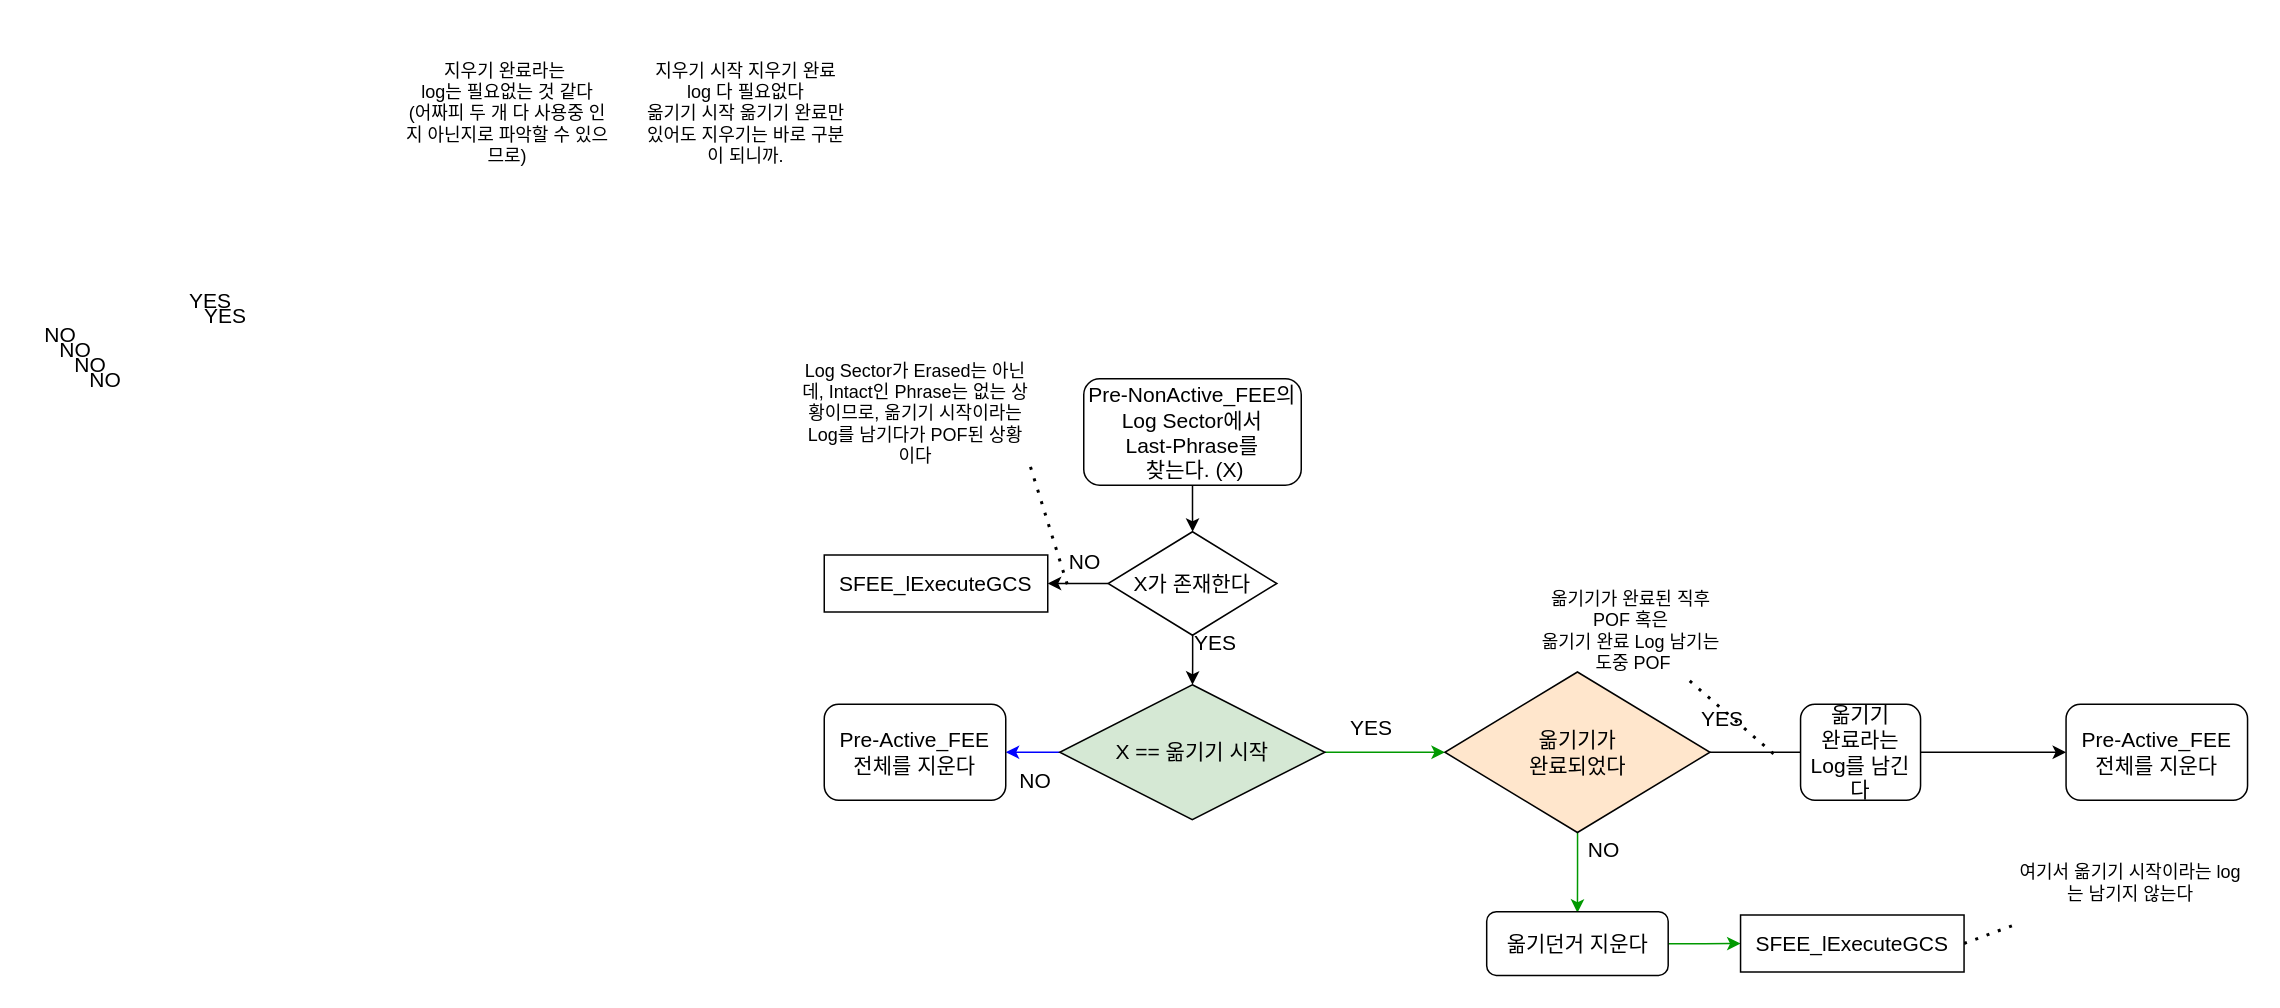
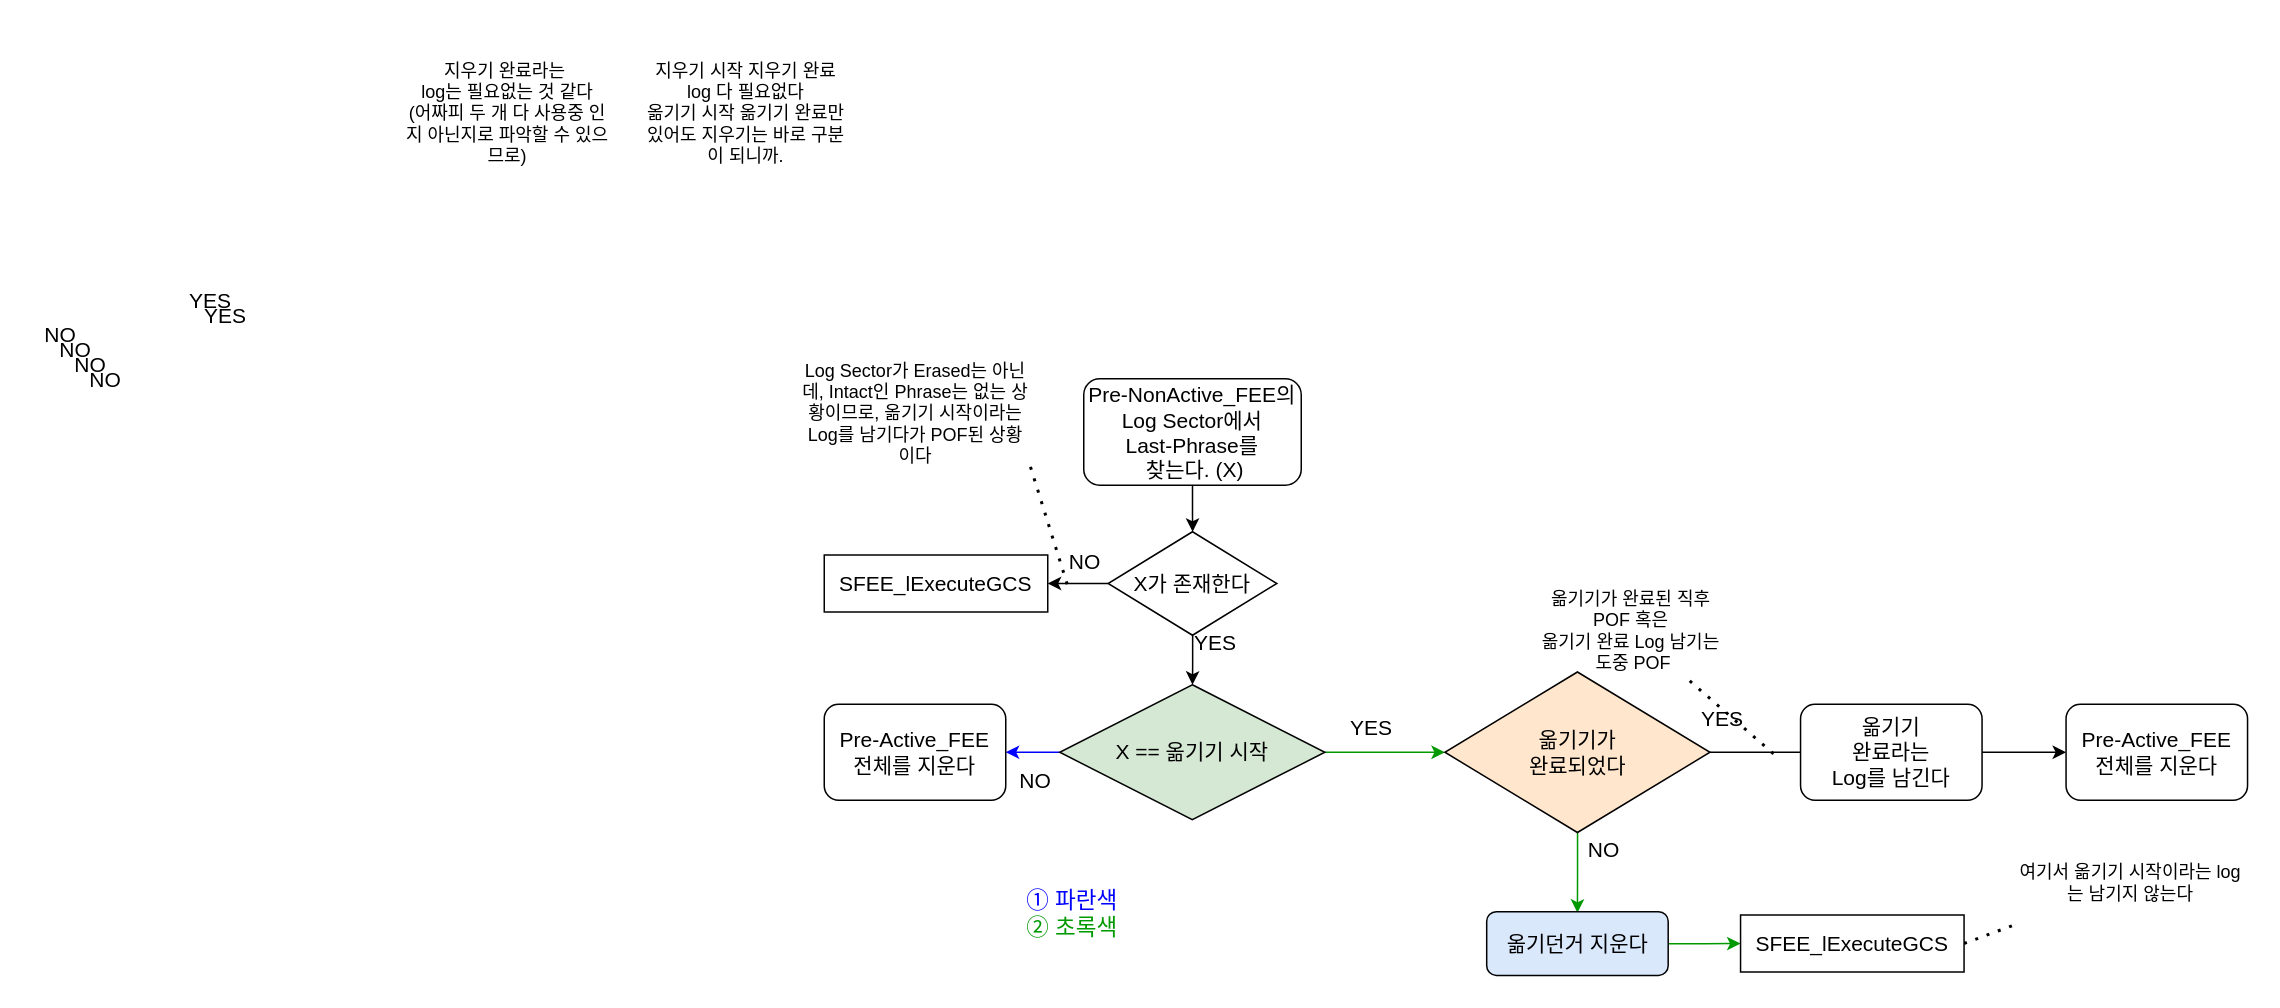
node "옮기기 완료라는 Log를 남긴다": size 120x96 -> 182x96
node "① 파란색 ② 초록색": added
node "옮기던거 지운다": fillcolor #ffffff -> #dae8fc
